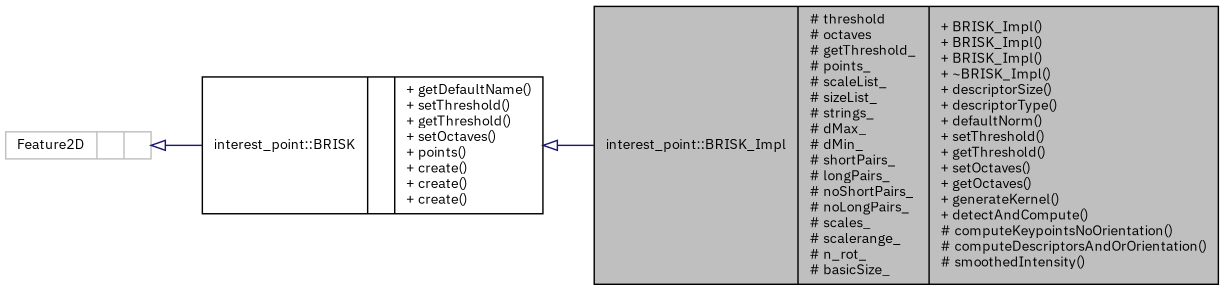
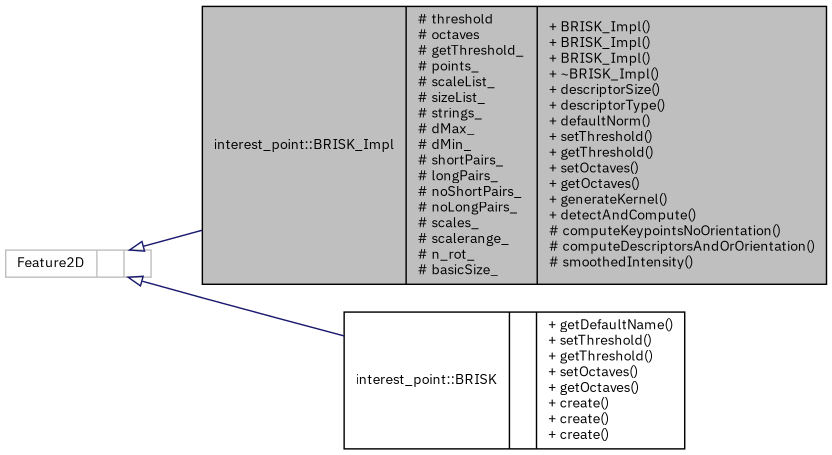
edge "interest_point::BRISK_Impl" -> "interest_point::BRISK": now "interest_point::BRISK_Impl" -> "Feature2D"
node "interest_point::BRISK": text "+ points()" -> "+ getOctaves()"
